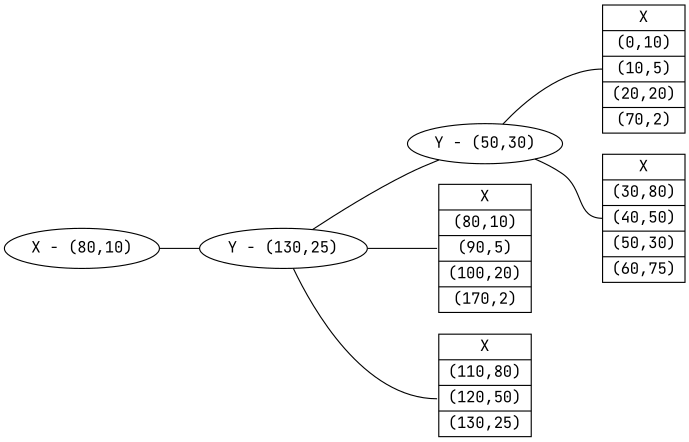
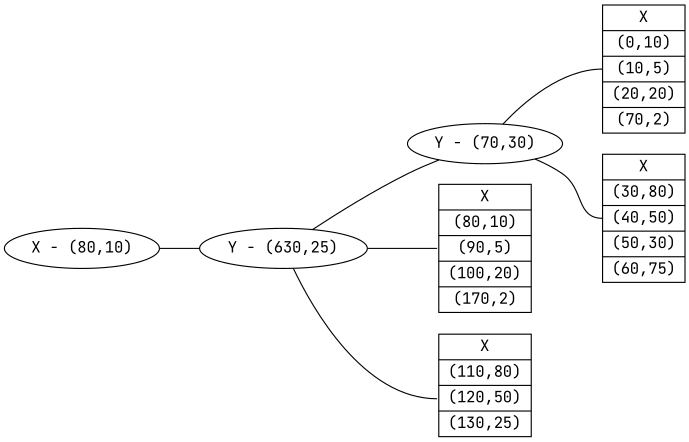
node "Y - (50,30)": label "Y - (50,30)" -> "Y - (70,30)"
node "Y - (130,25)": label "Y - (130,25)" -> "Y - (630,25)"
